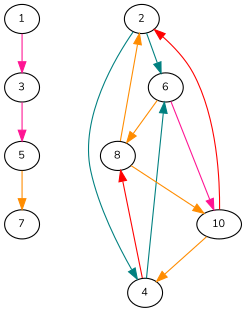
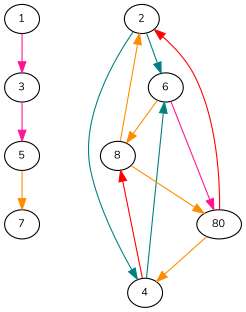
node "10": label "10" -> "80"
